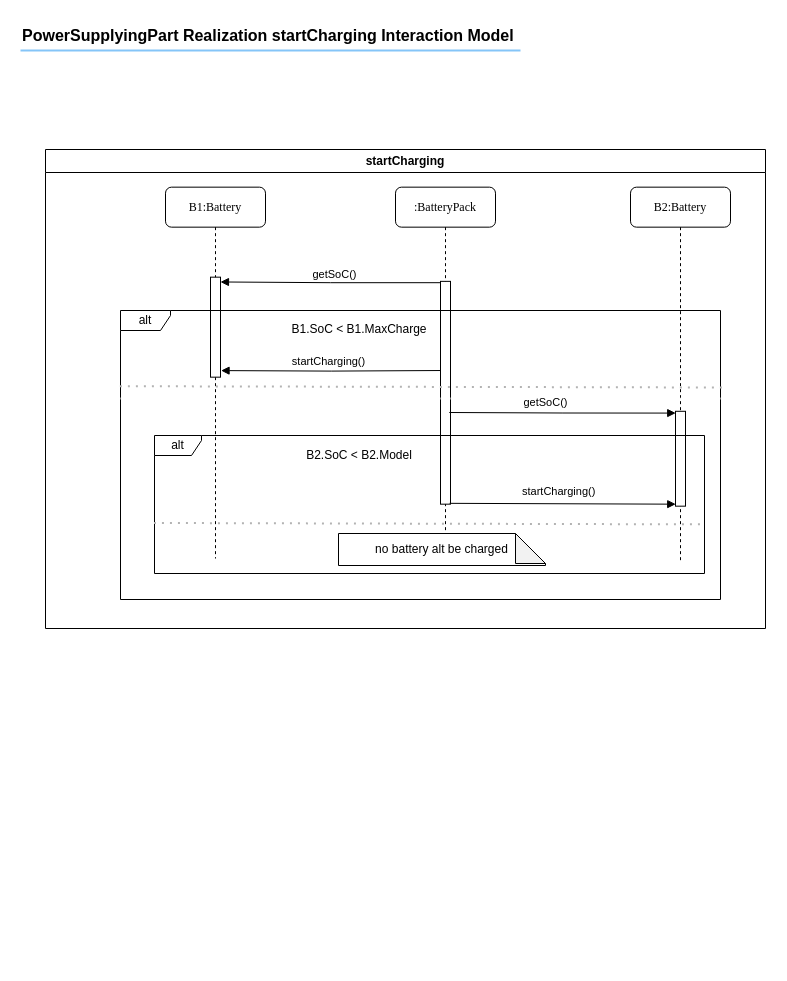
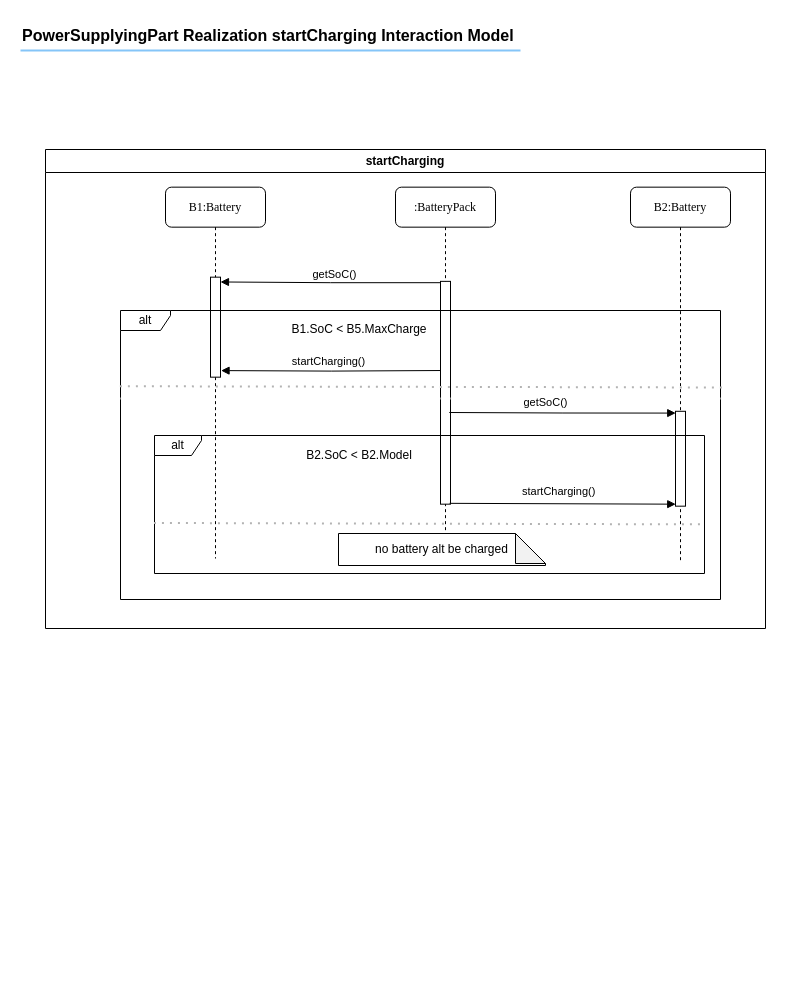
node "B1.SoC < B1.MaxCharge": label "B1.SoC < B1.MaxCharge" -> "B1.SoC < B5.MaxCharge"
